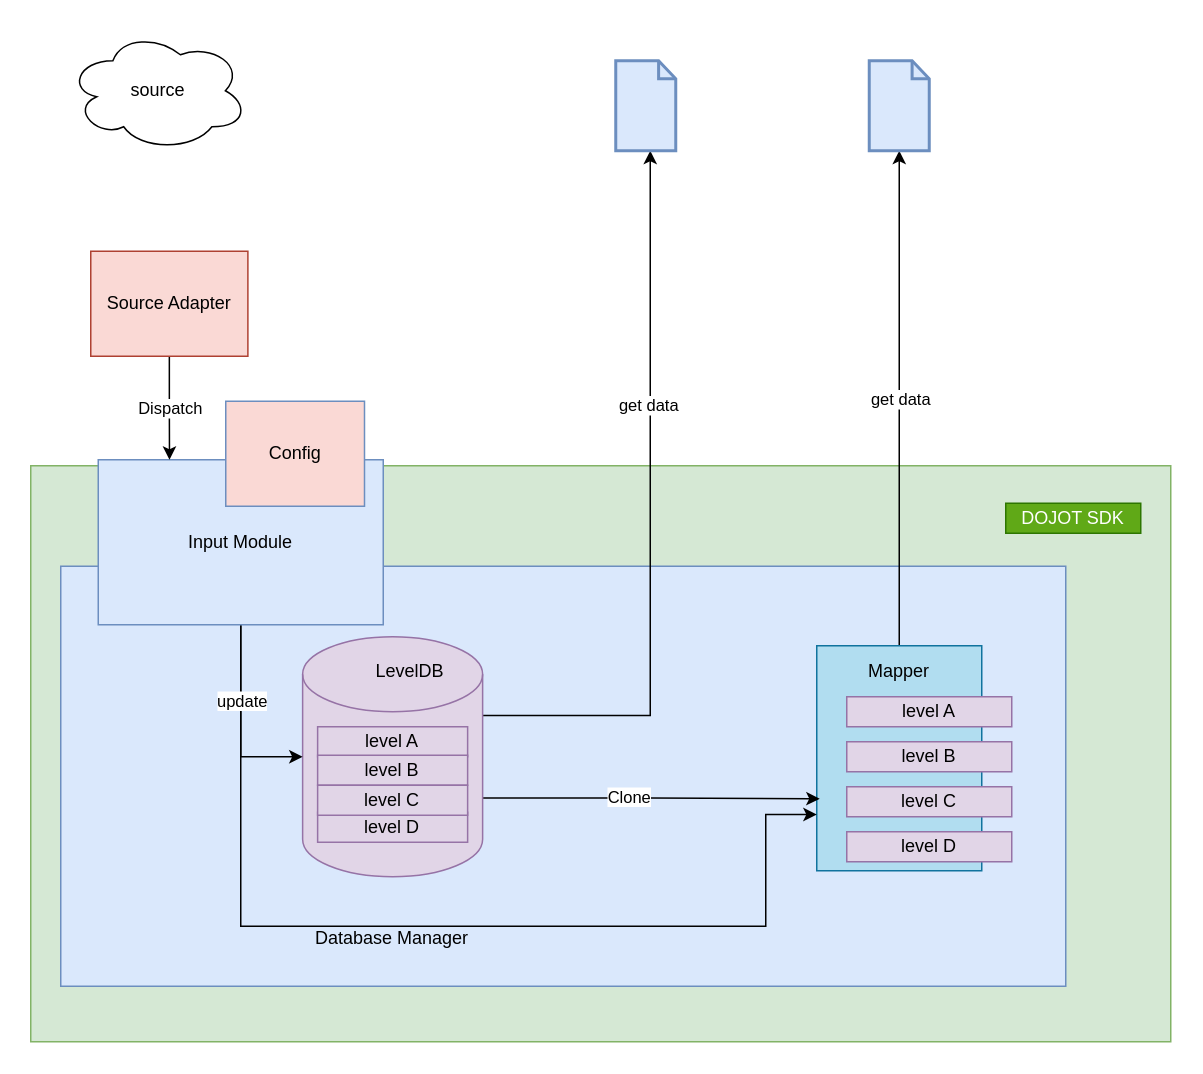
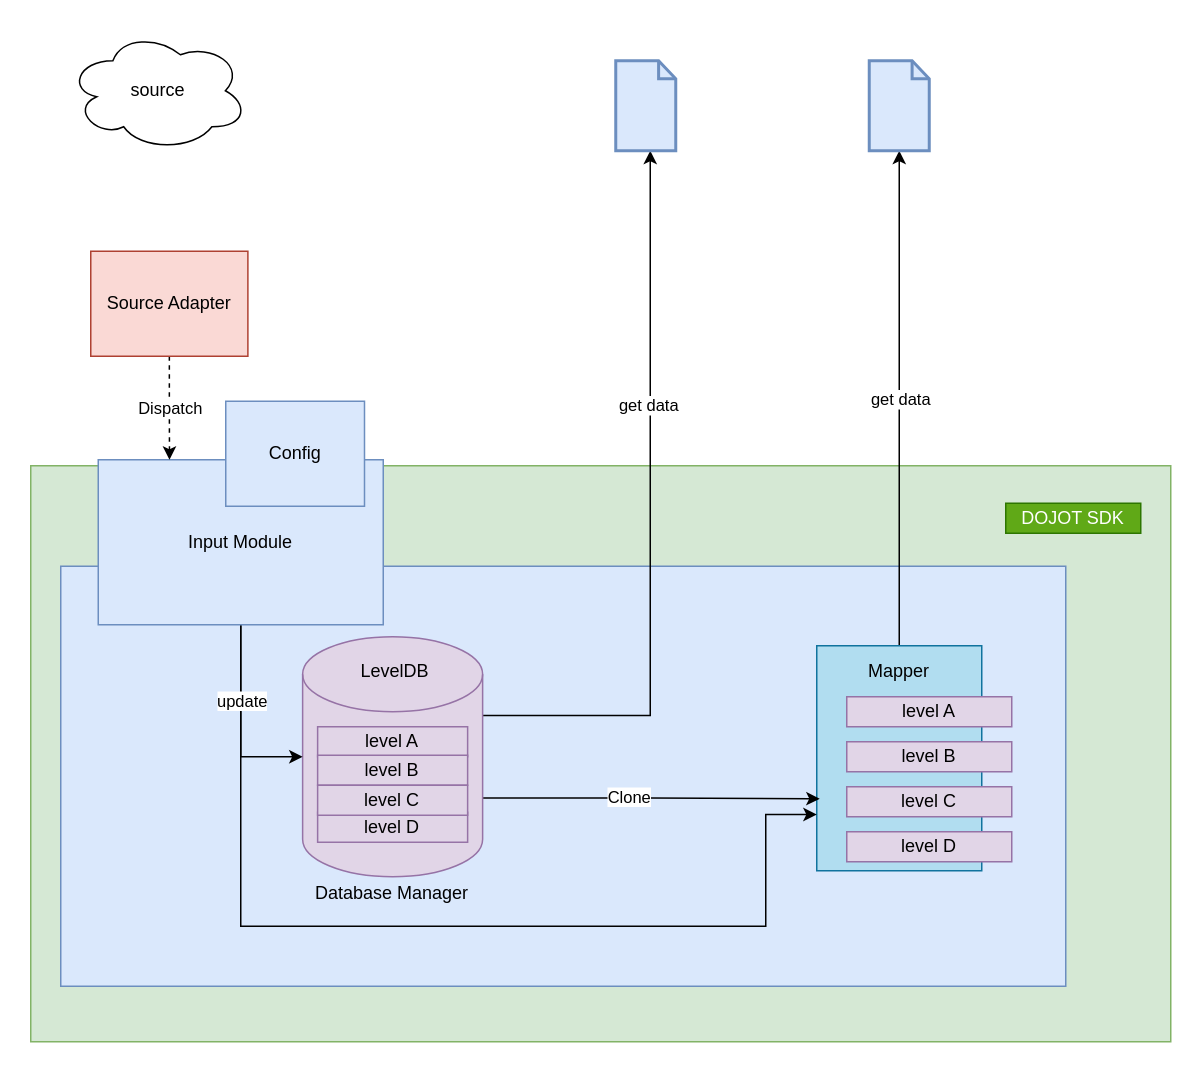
edge "Source Adapter" -> "Input Module": style solid -> dashed
node "Config": fillcolor #fad9d5 -> #dae8fc
node "LevelDB": moved (410, 671) -> (395, 671)
node "Database Manager": moved (393, 938) -> (393, 893)
